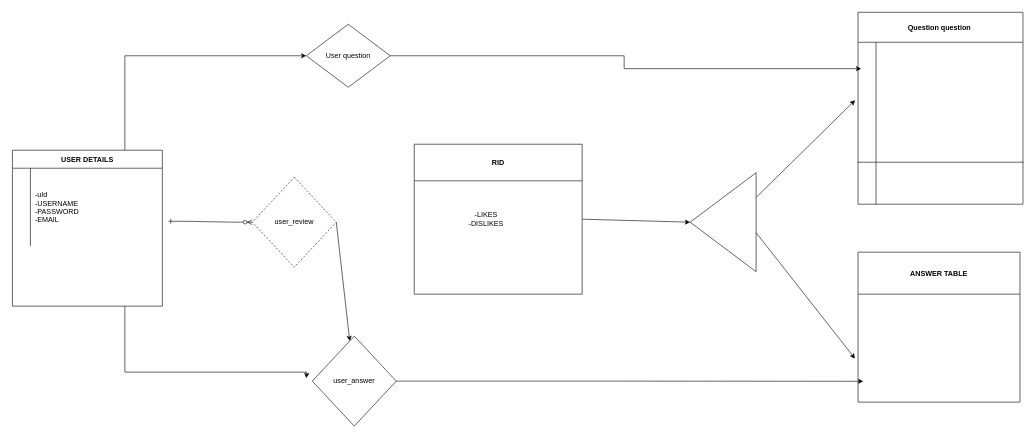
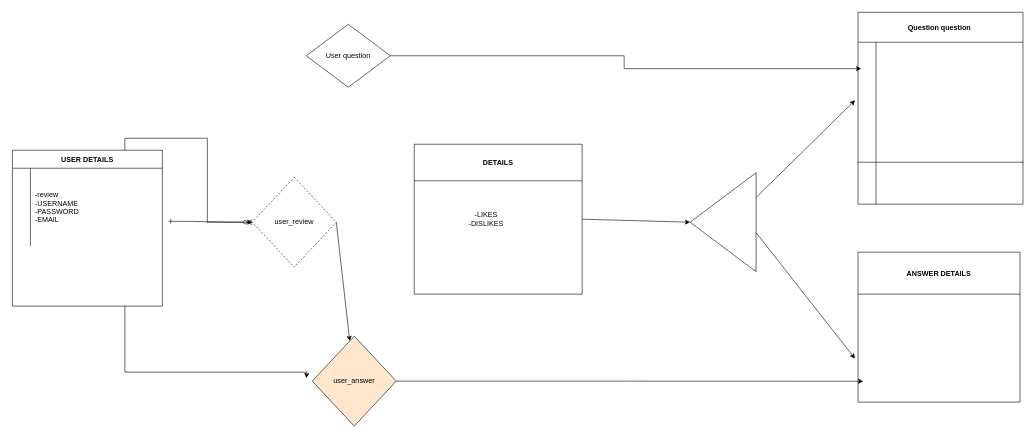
edge "USER DETAILS" -> "User question": now "USER DETAILS" -> "user_review"
node "RID": label "RID" -> "DETAILS"
node "-uId -USERNAME -PASSWORD -EMAIL": label "-uId -USERNAME -PASSWORD -EMAIL" -> "-review -USERNAME -PASSWORD -EMAIL"
node "ANSWER TABLE": label "ANSWER TABLE" -> "ANSWER DETAILS"
node "user_answer": fillcolor #ffffff -> #ffe6cc
